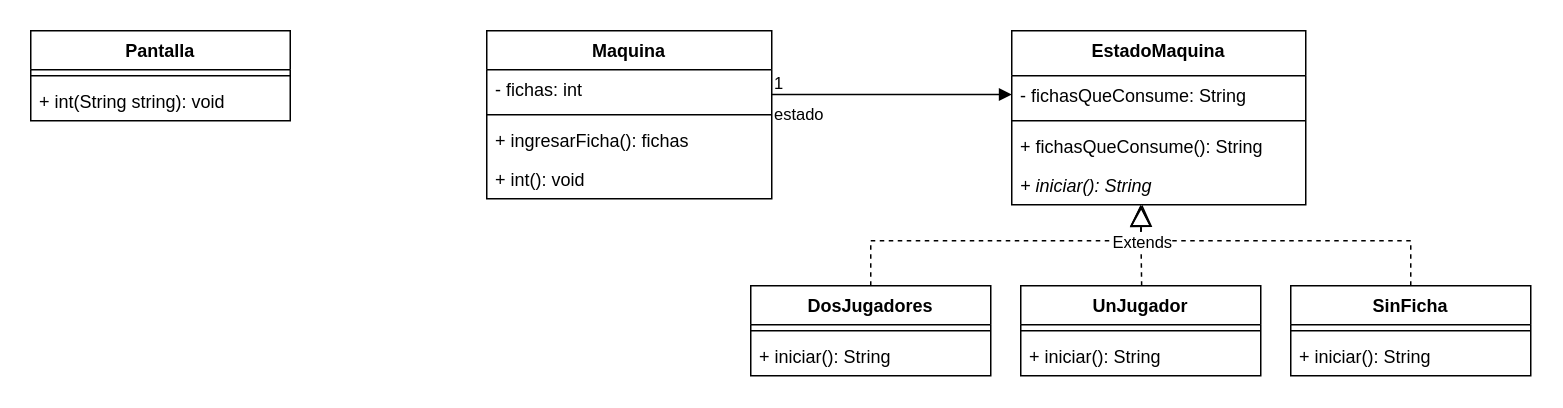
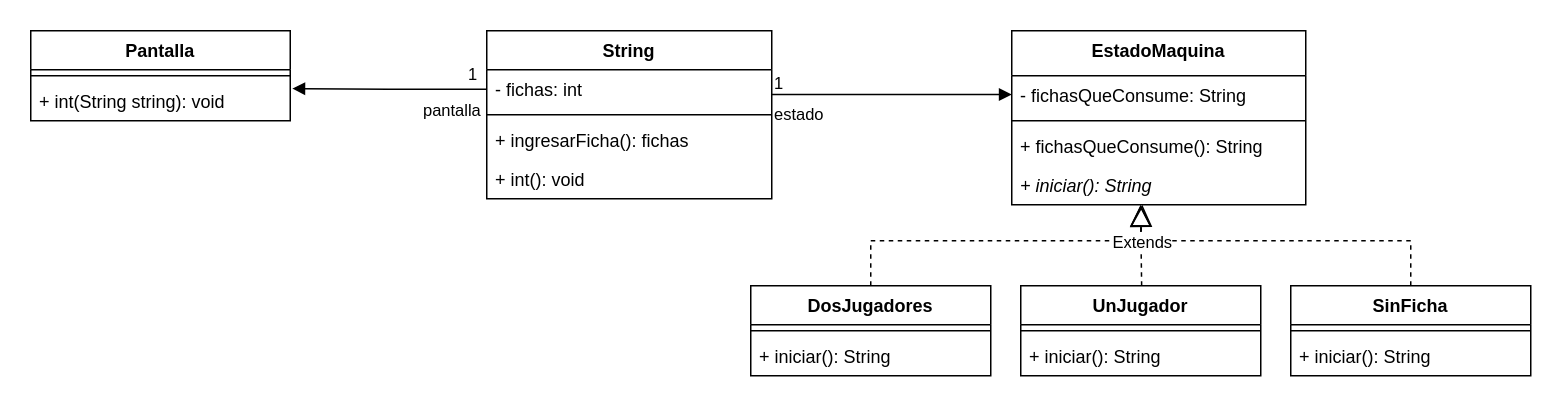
node "Maquina": label "Maquina" -> "String"
edge "- fichas: int" -> "+ int(String string): void": added, labels "1", "pantalla"
